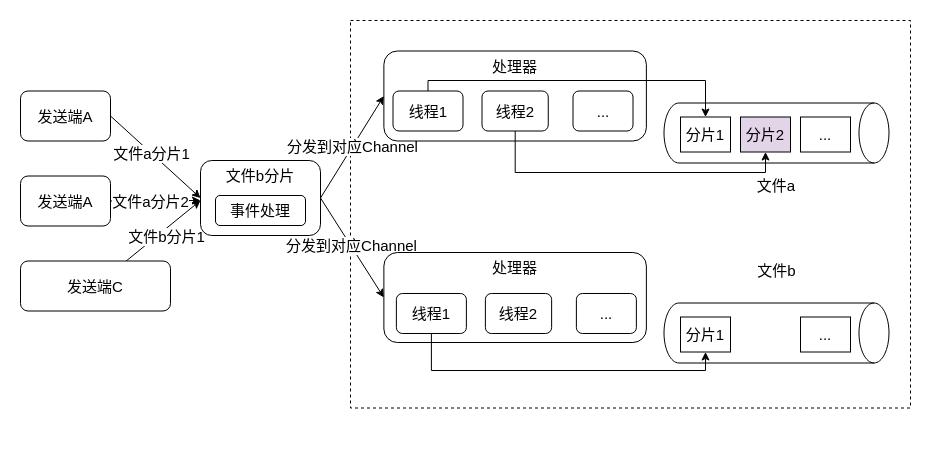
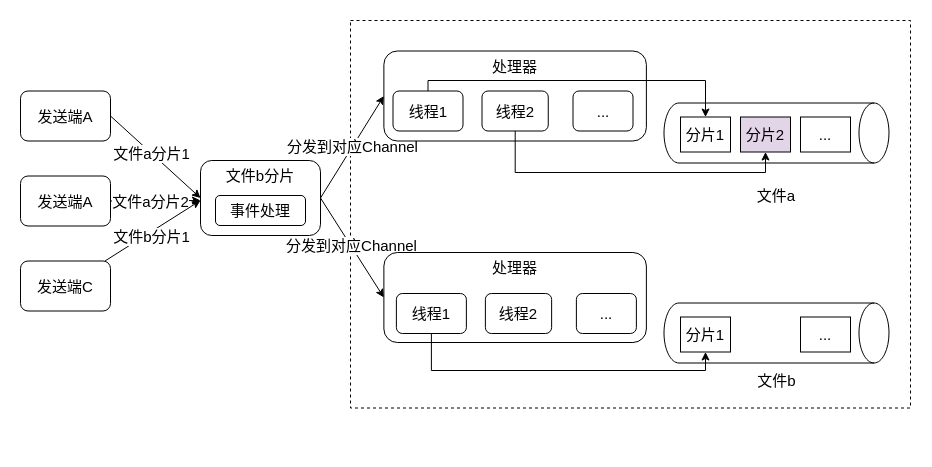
node "文件a": moved (777, 186) -> (777, 196)
node "文件b": moved (777, 271) -> (777, 381)
node "发送端C": size 150x50 -> 90x50
